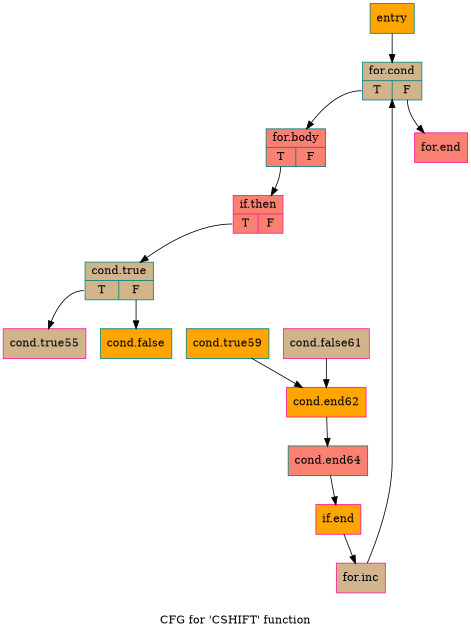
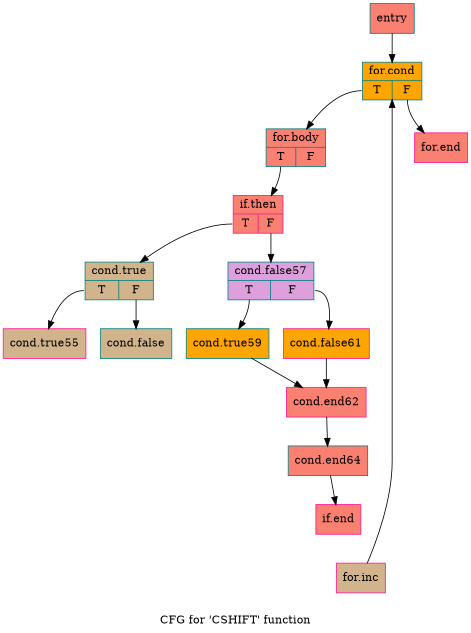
node "entry": fillcolor orange -> salmon
node "for.cond": fillcolor tan -> orange
node "cond.false57": added
node "cond.false": fillcolor orange -> tan
node "cond.false61": fillcolor tan -> orange
node "cond.end62": fillcolor orange -> salmon
node "if.end": fillcolor orange -> salmon
edge "if.end" -> "for.inc": removed
